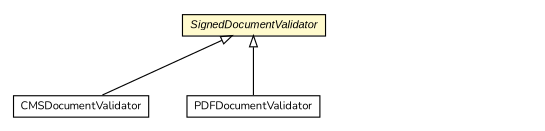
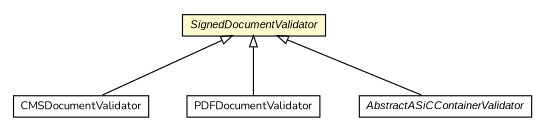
node "AbstractASiCContainerValidator": added
